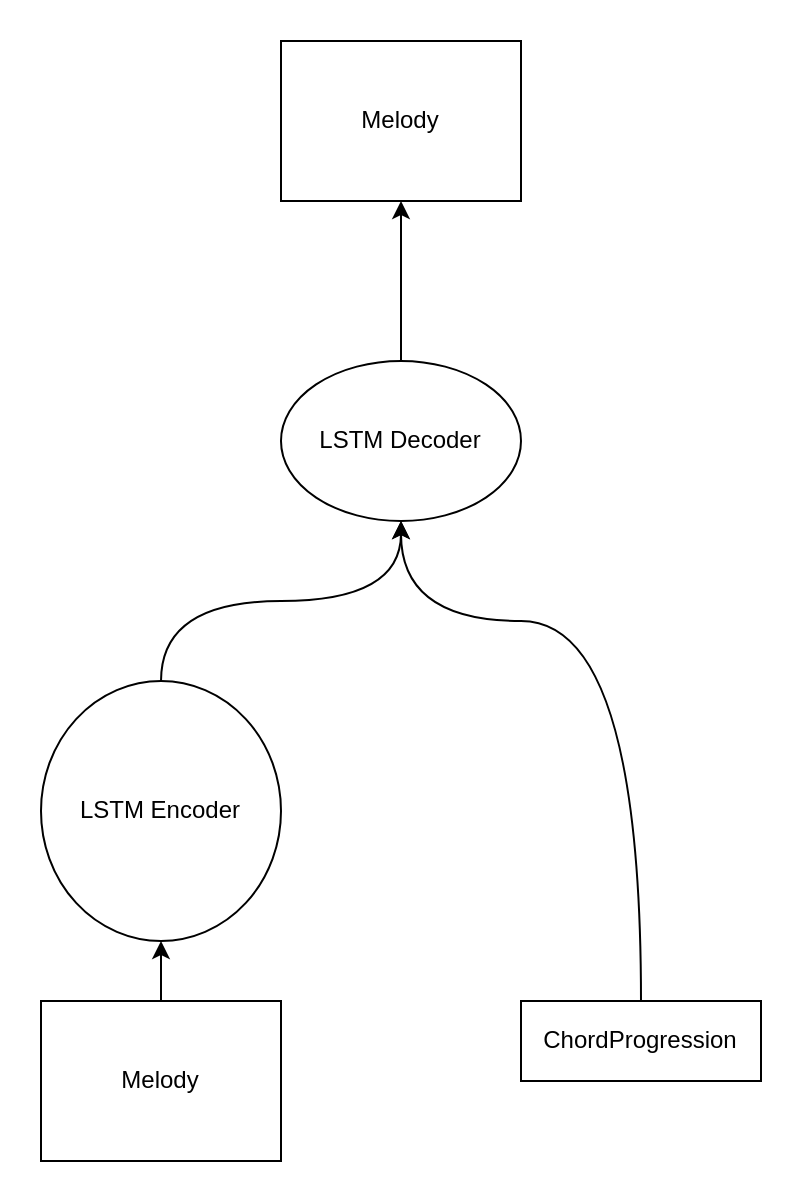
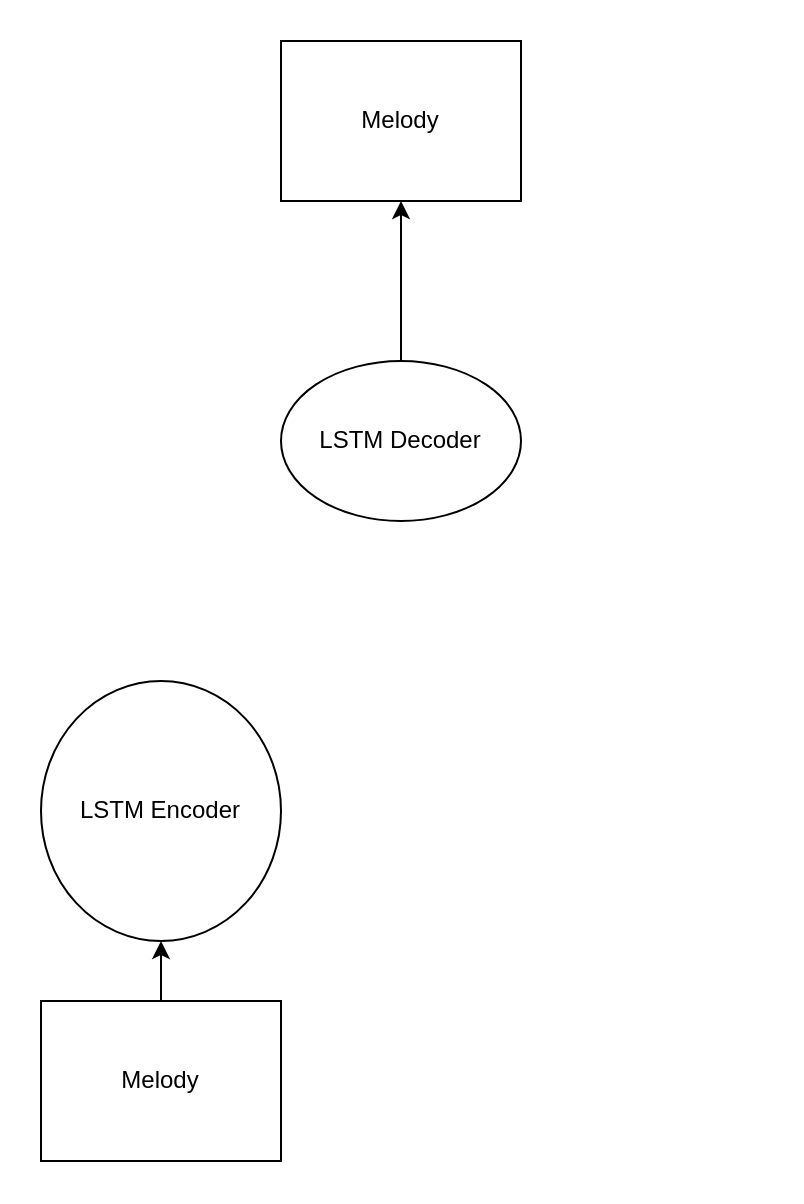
edge "LSTM Encoder" -> "LSTM Decoder": removed
edge "ChordProgression" -> "LSTM Decoder": removed
node "ChordProgression": removed
